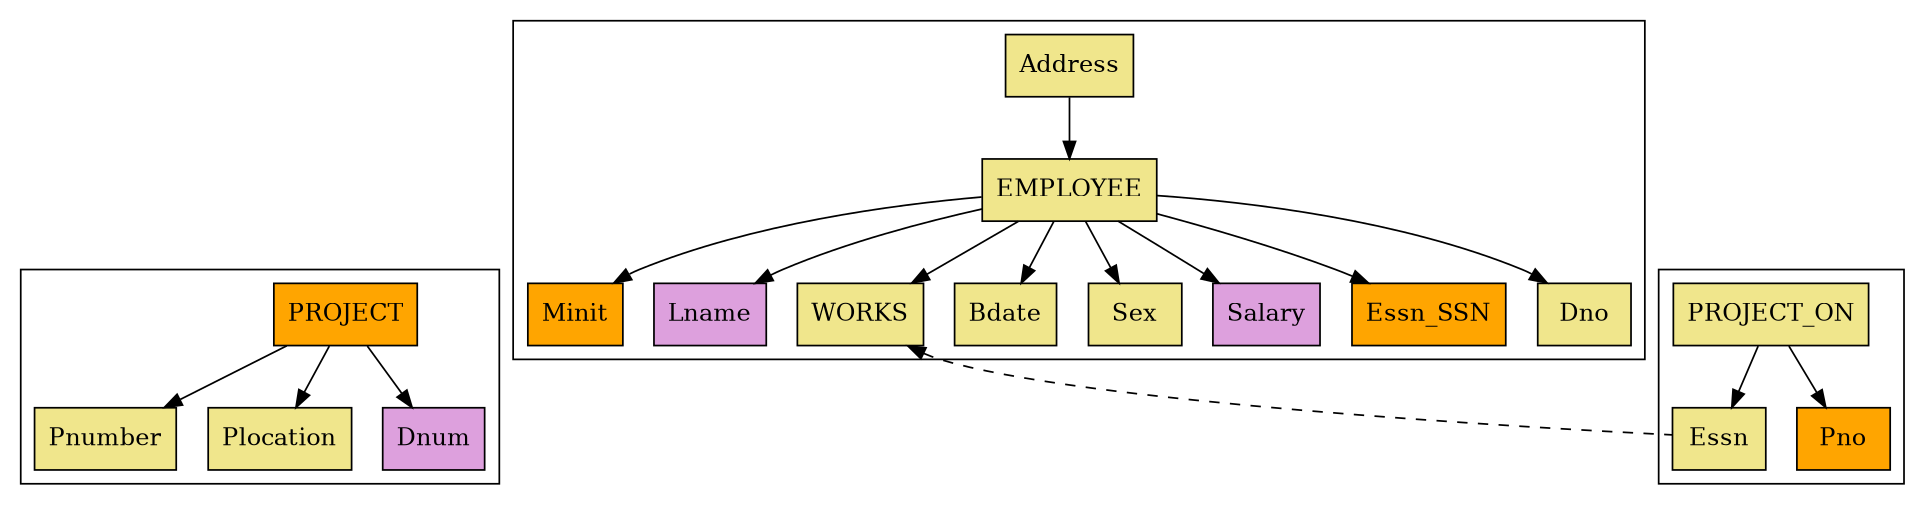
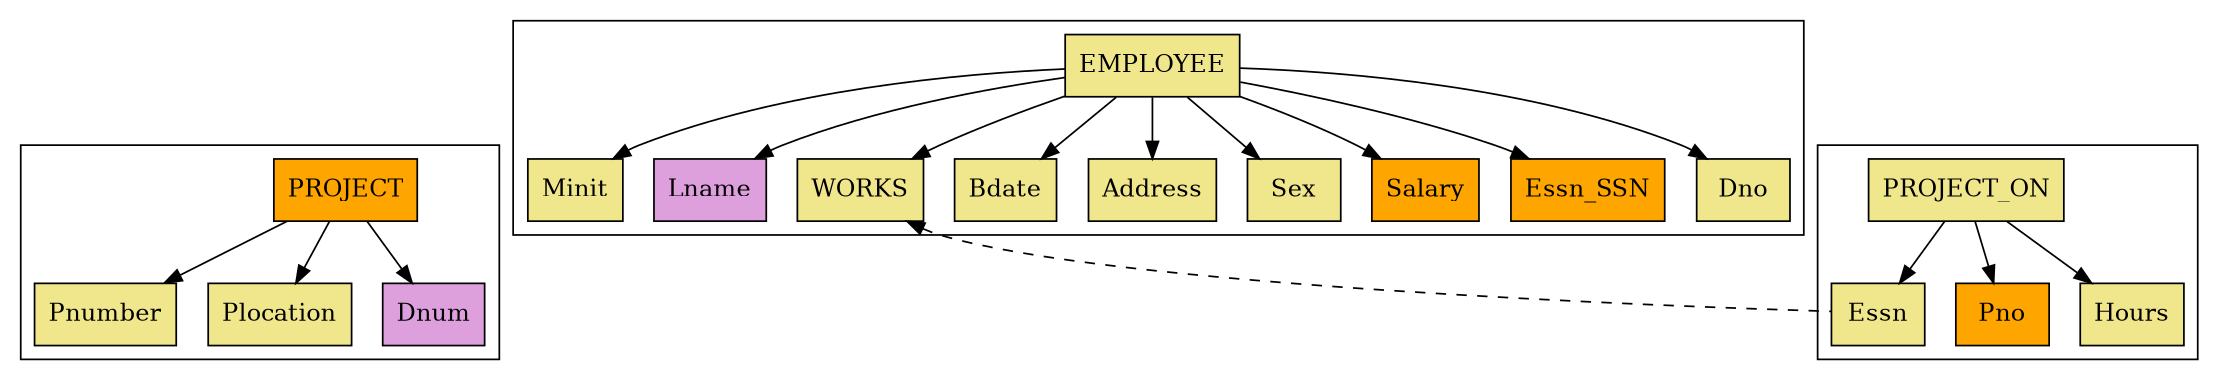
edge "Address" -> "EMPLOYEE": reversed
node "Minit": fillcolor orange -> khaki
node "Salary": fillcolor plum -> orange
node "Hours": added
